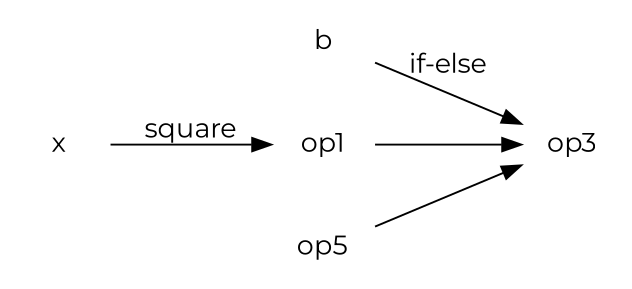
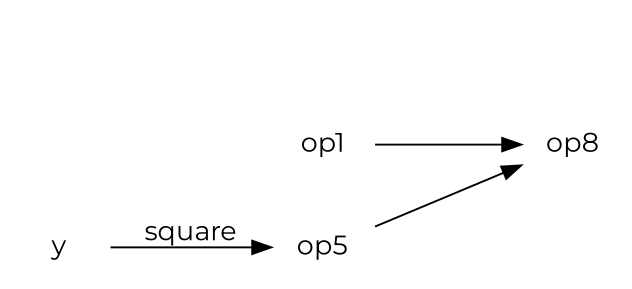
node "b": removed
node "x": removed
node "op3": label "op3" -> "op8"
node "y": added
